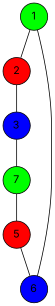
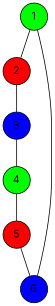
node "7": label "7" -> "4"
